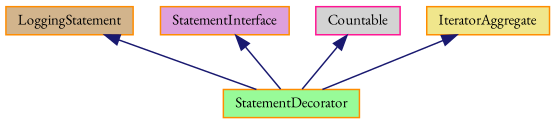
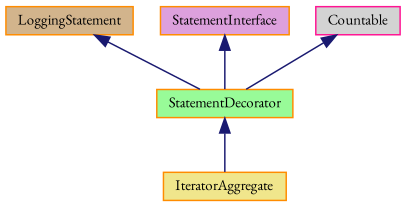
edge "StatementDecorator" -> "IteratorAggregate": reversed
